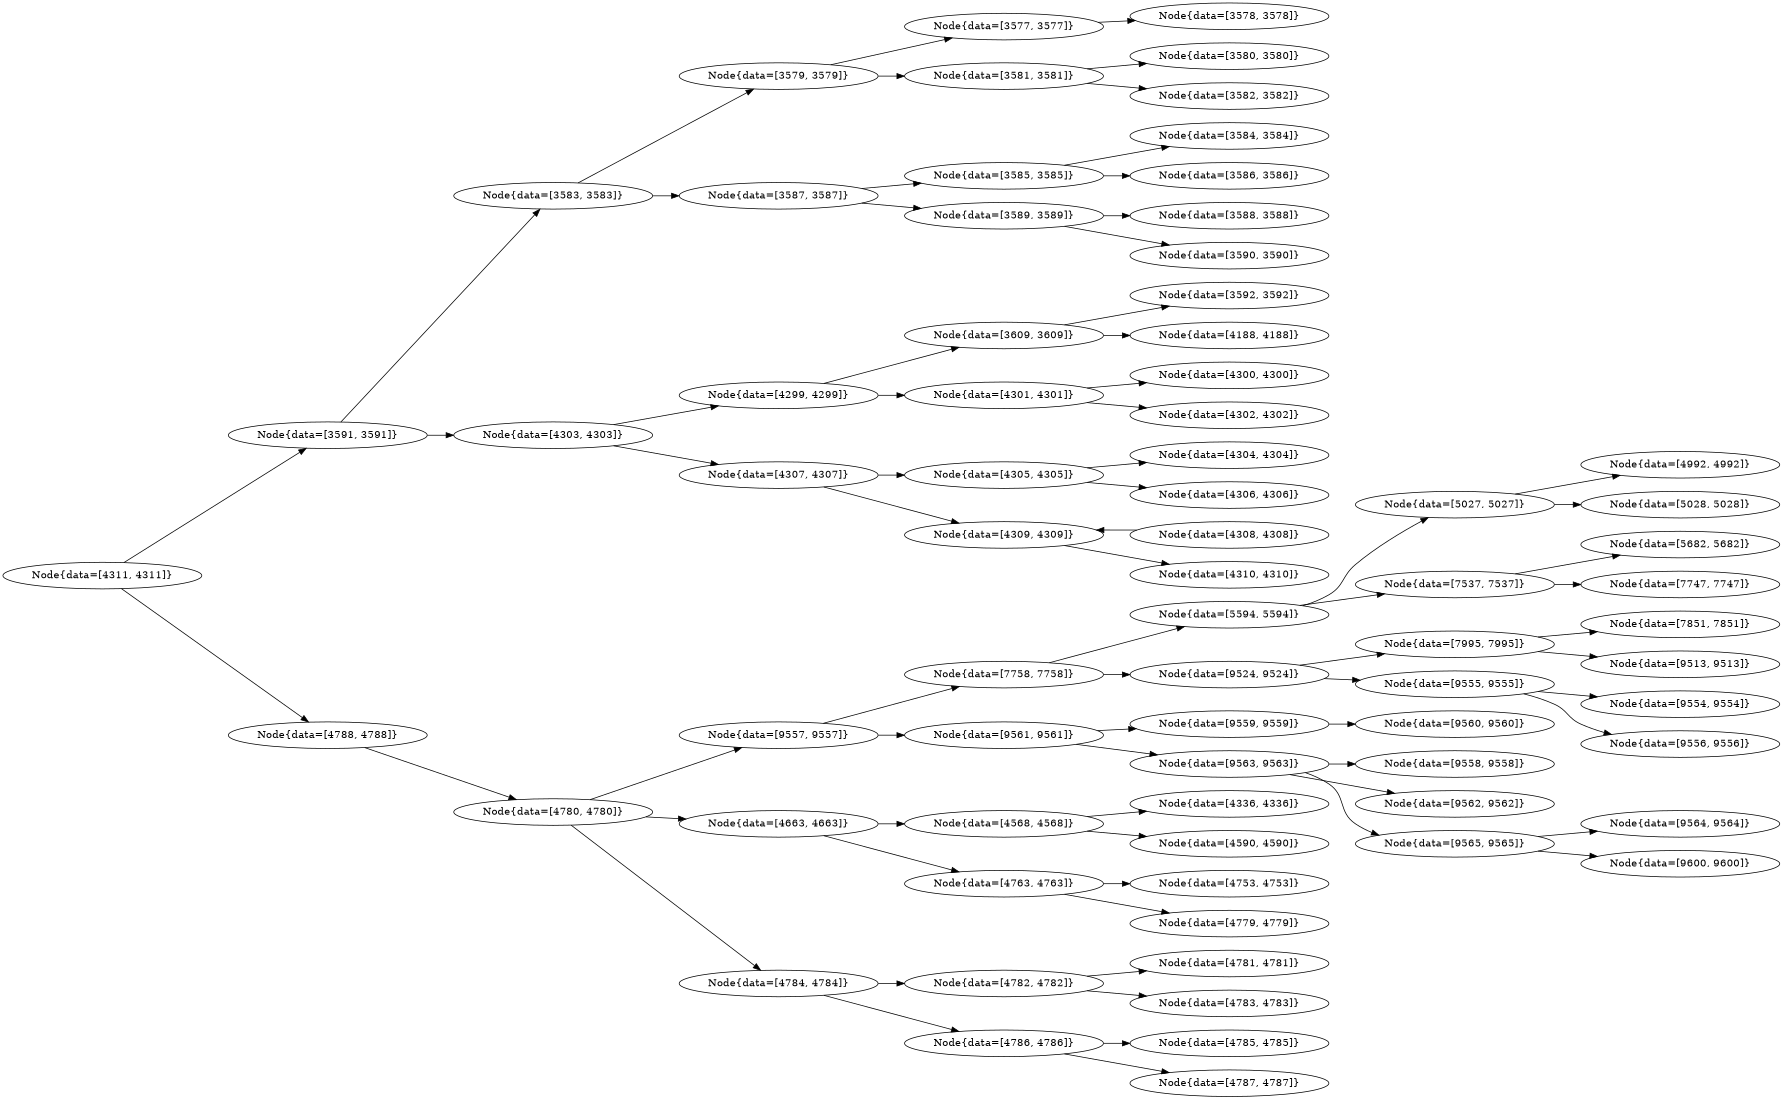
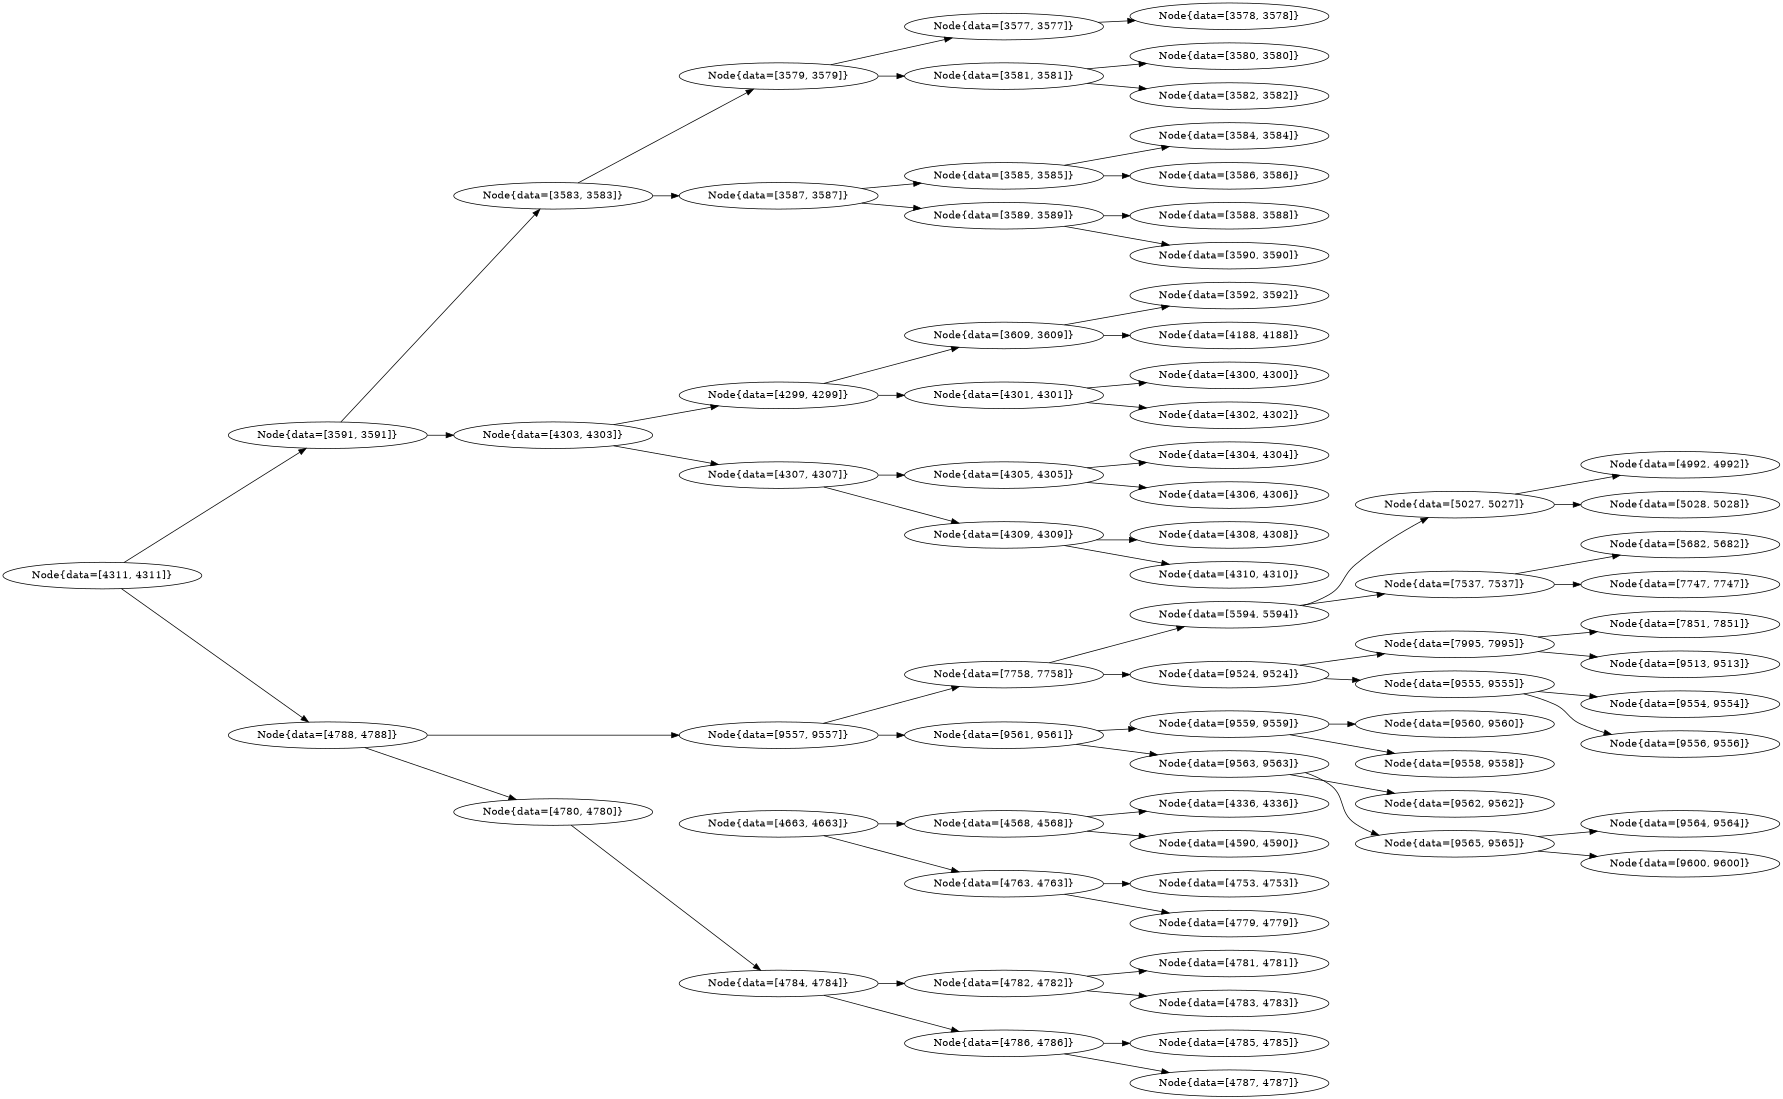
edge "Node{data=[4308, 4308]}" -> "Node{data=[4309, 4309]}": reversed
edge "Node{data=[9563, 9563]}" -> "Node{data=[9558, 9558]}": now "Node{data=[9559, 9559]}" -> "Node{data=[9558, 9558]}"
edge "Node{data=[4780, 4780]}" -> "Node{data=[9557, 9557]}": now "Node{data=[4788, 4788]}" -> "Node{data=[9557, 9557]}"
edge "Node{data=[4780, 4780]}" -> "Node{data=[4663, 4663]}": removed
